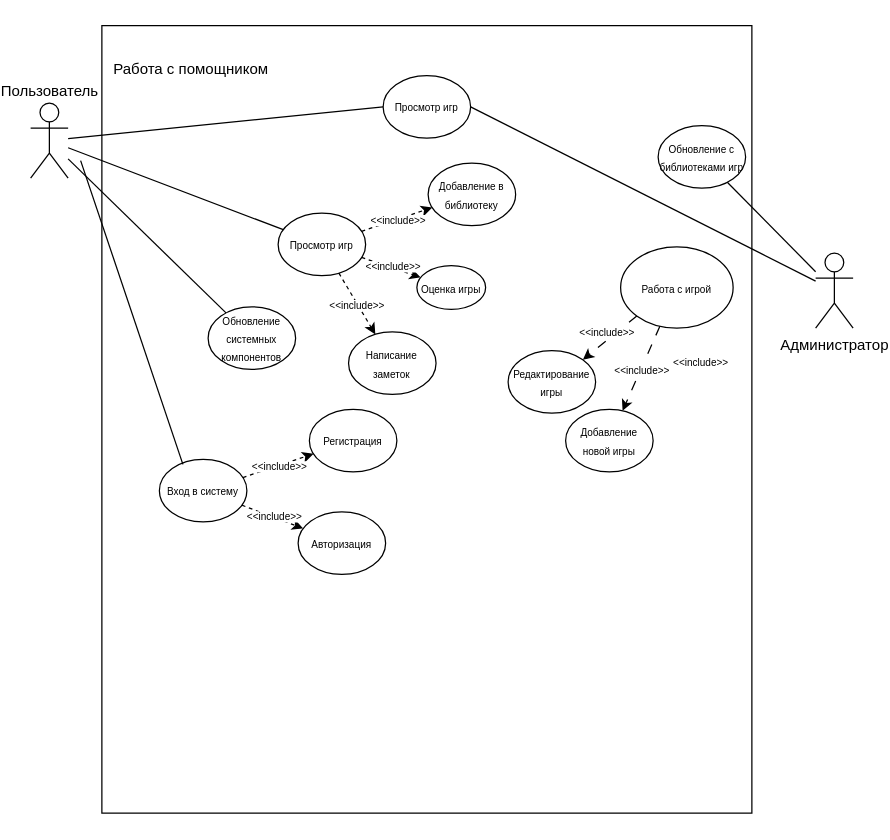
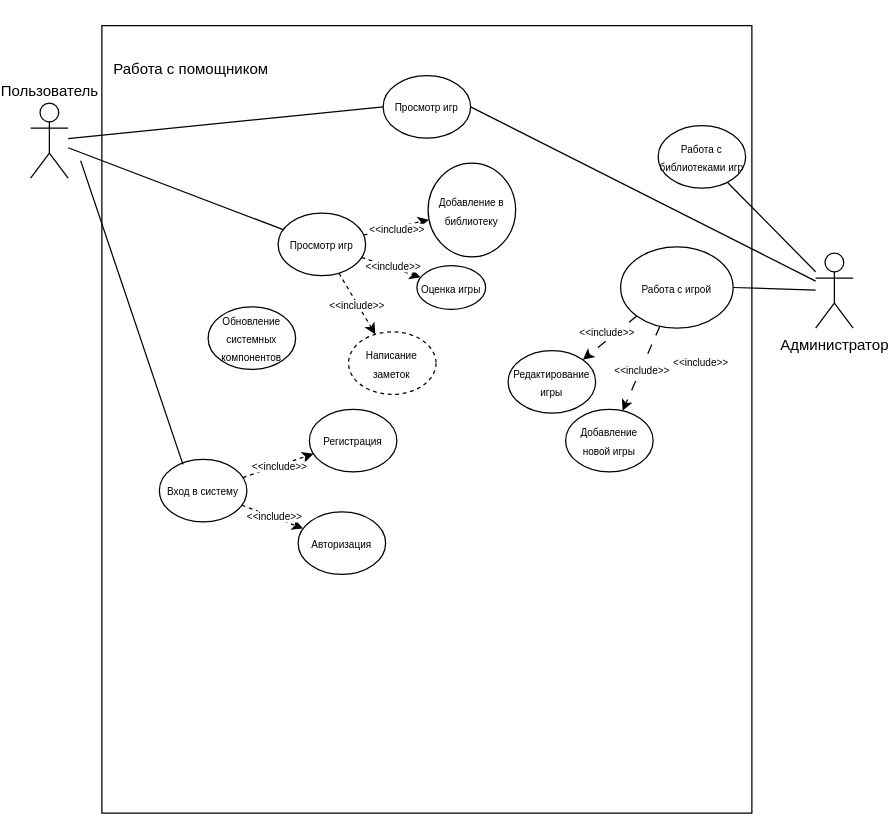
node "Обновление с библиотеками игр": label "Обновление с библиотеками игр" -> "Работа с библиотеками игр"
node "Добавление в библиотеку": size 88x63 -> 88x94
edge "Пользователь" -- "Обновление системных компонентов": removed
edge "Работа с игрой" -- "Администратор": added
node "Написание заметок": style solid -> dashed
